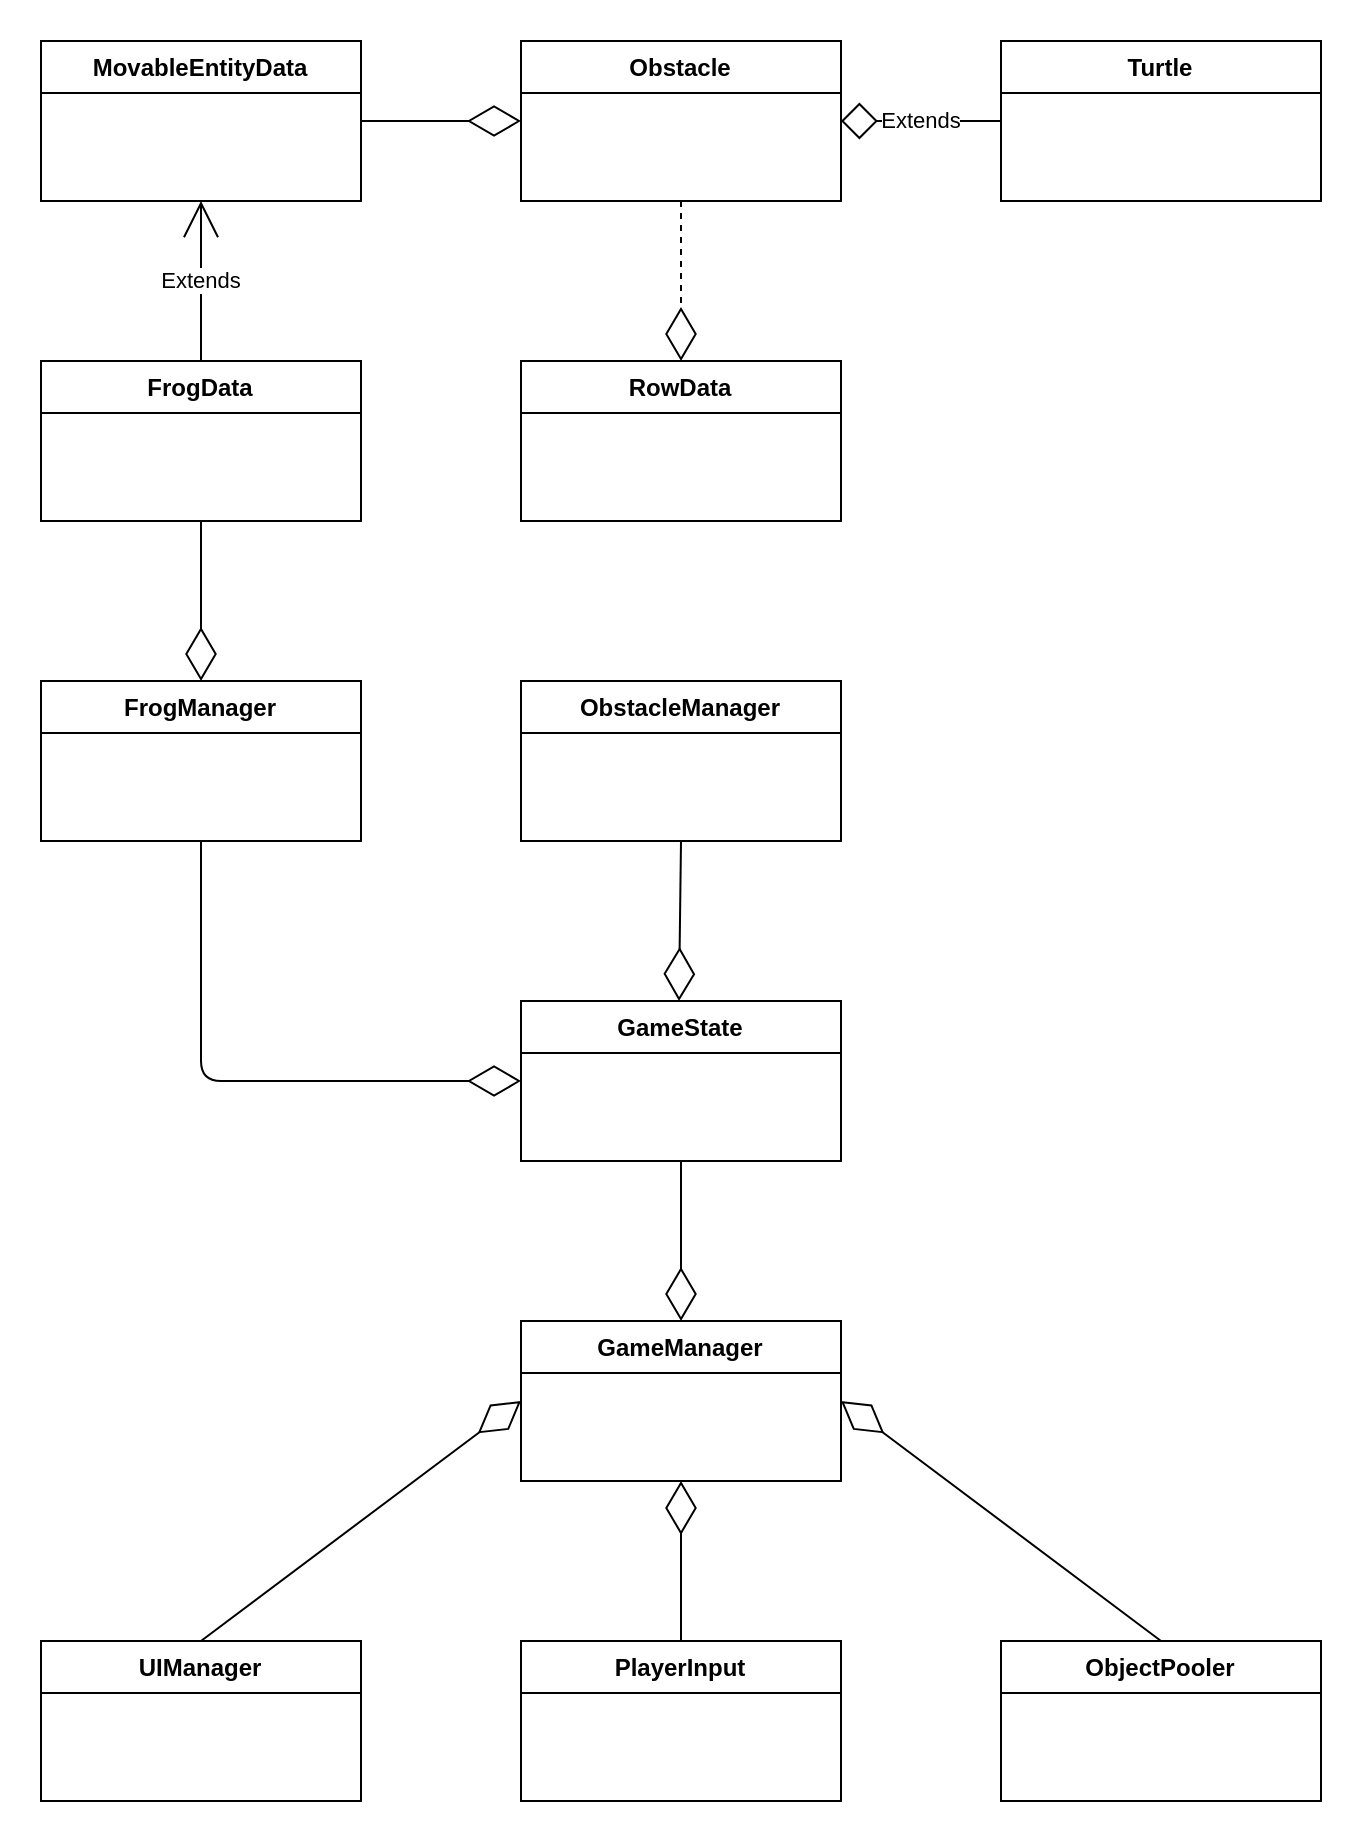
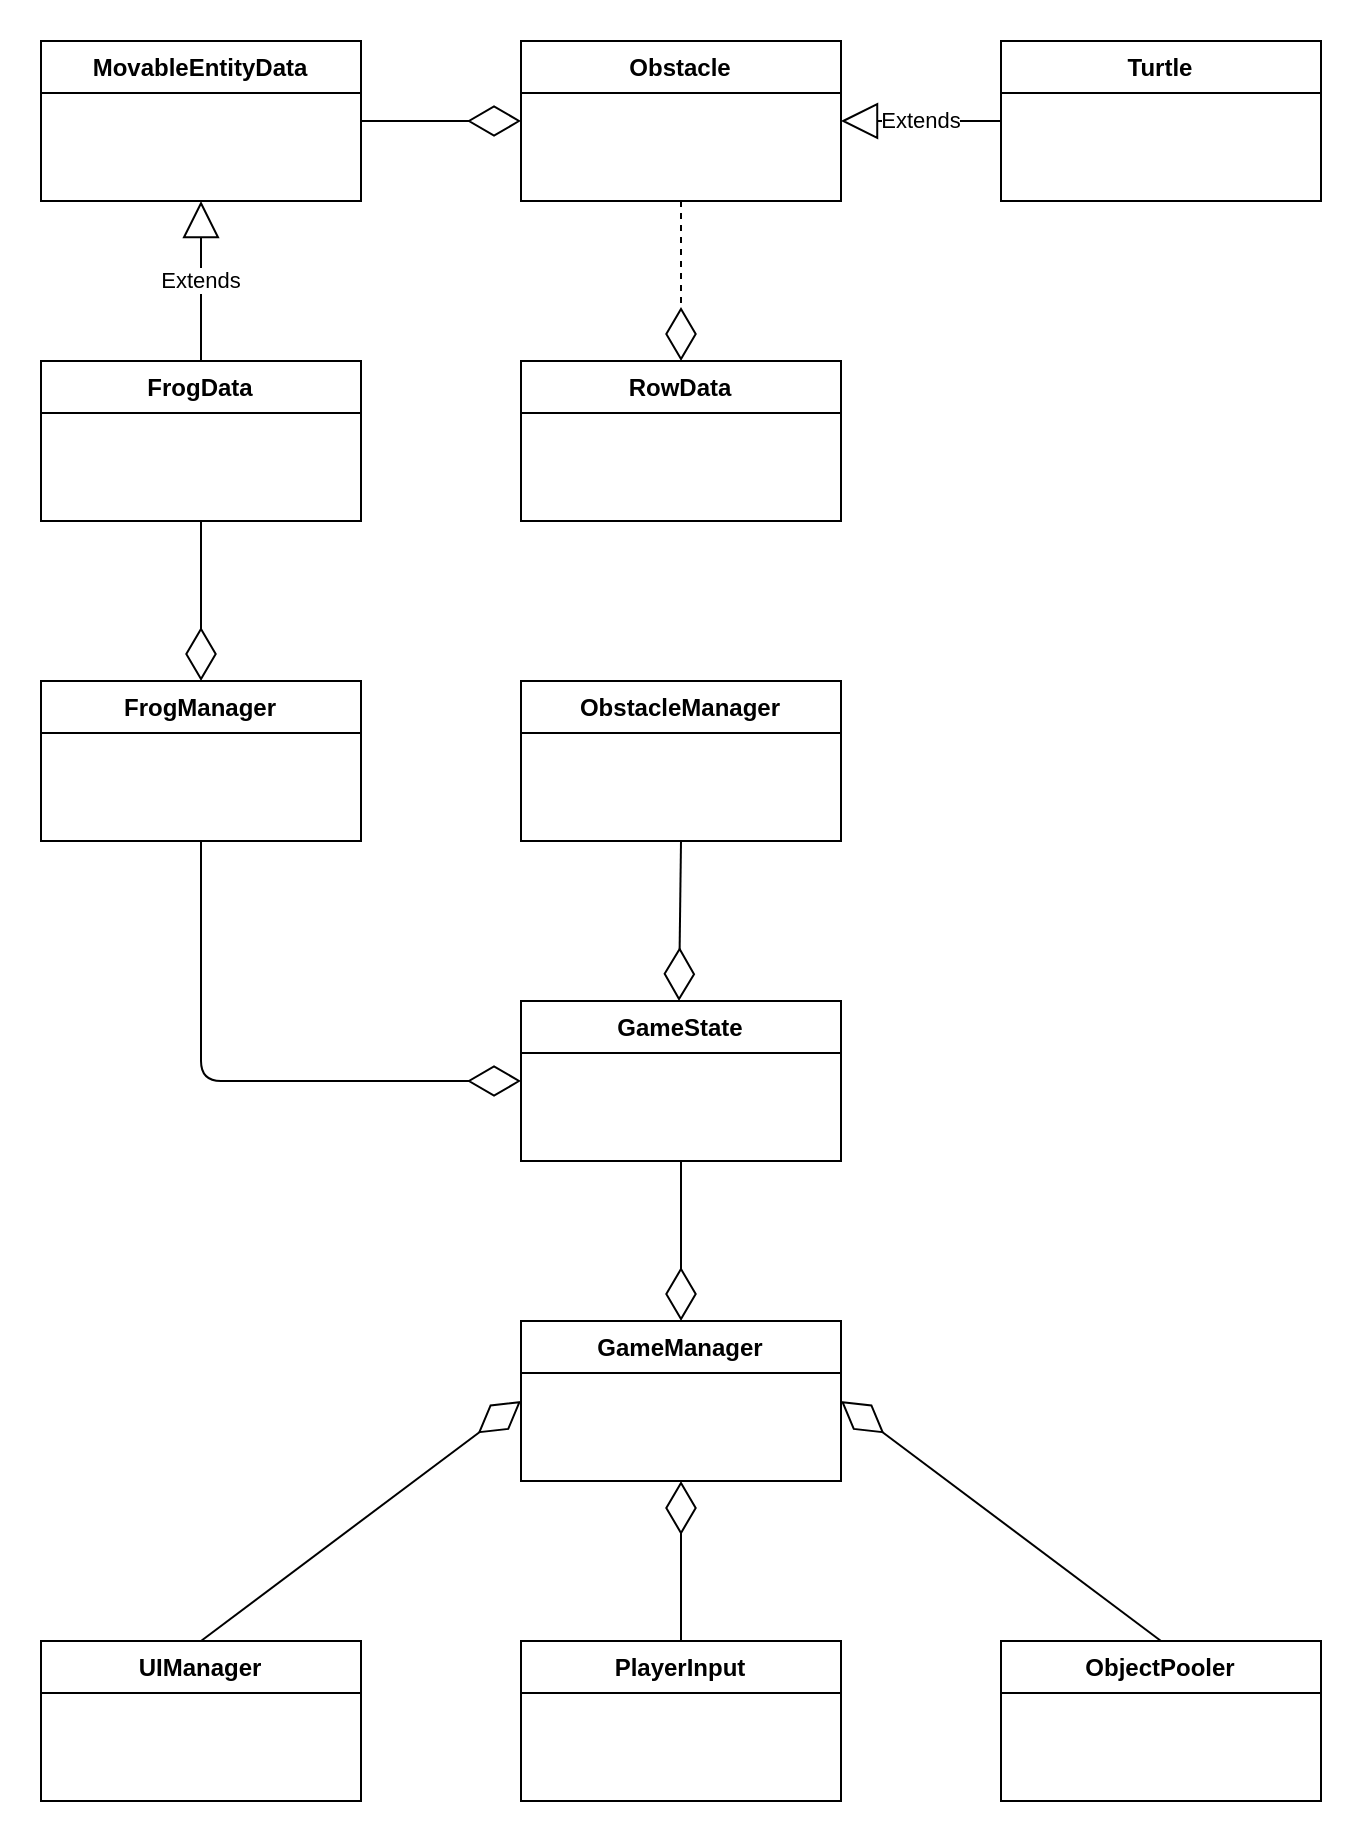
edge "Turtle" -> "Obstacle": arrowhead diamond -> block
edge "FrogData" -> "MovableEntityData": arrowhead open -> block
